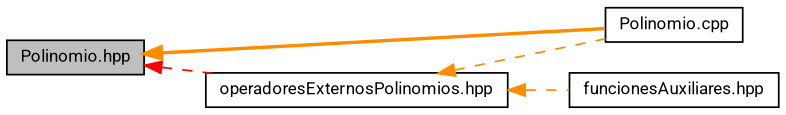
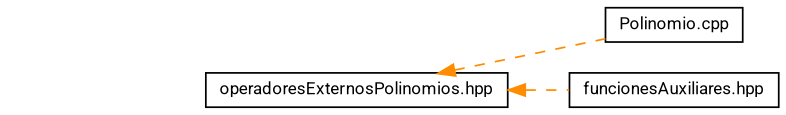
node "Polinomio.hpp": removed
